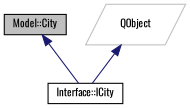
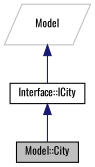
node "QObject": label "QObject" -> "Model"
edge "Interface::ICity" -> "Model::City": reversed
